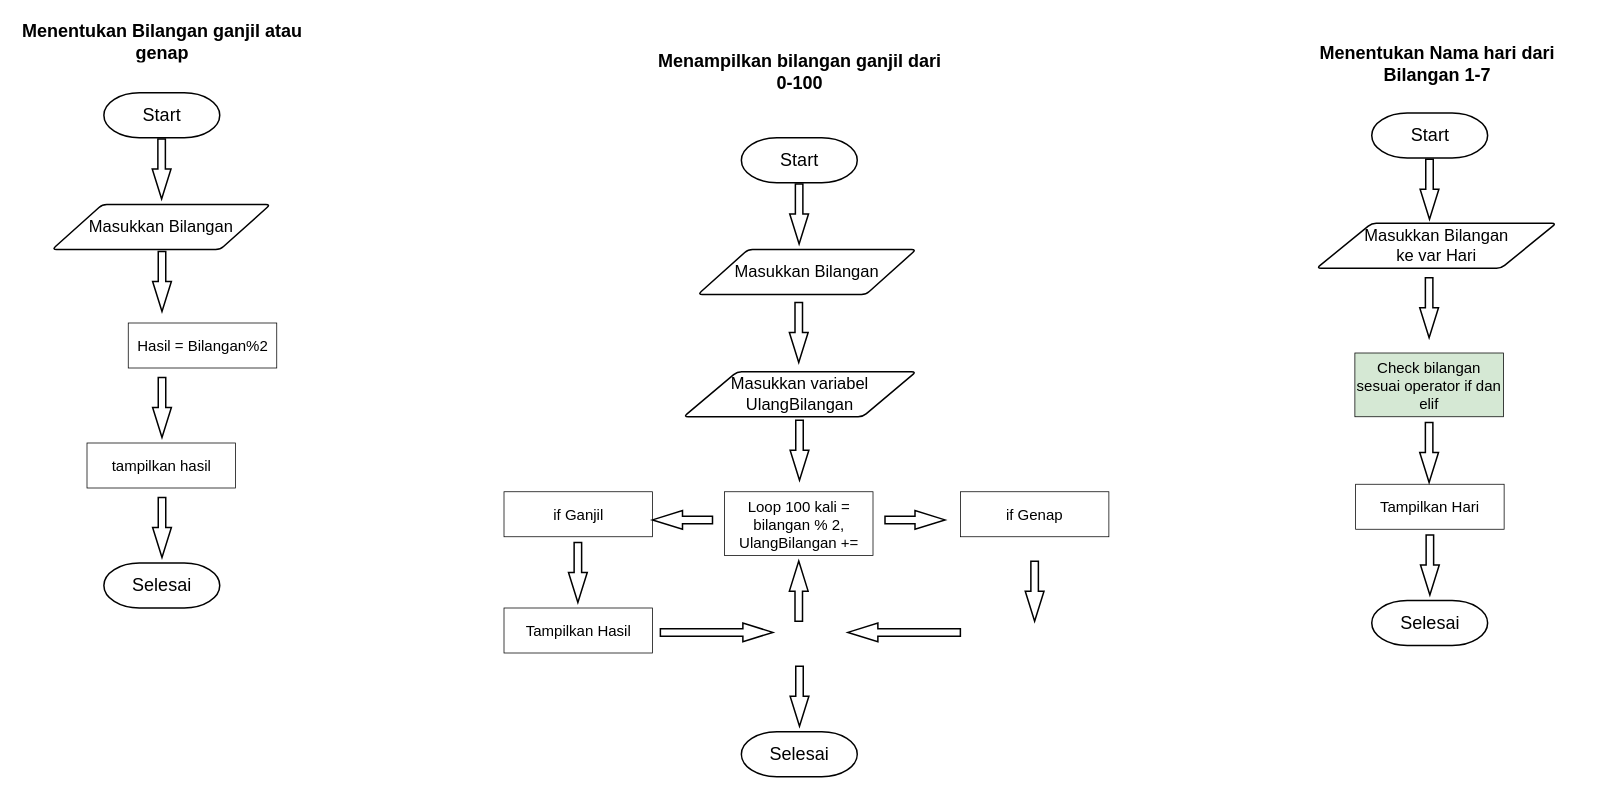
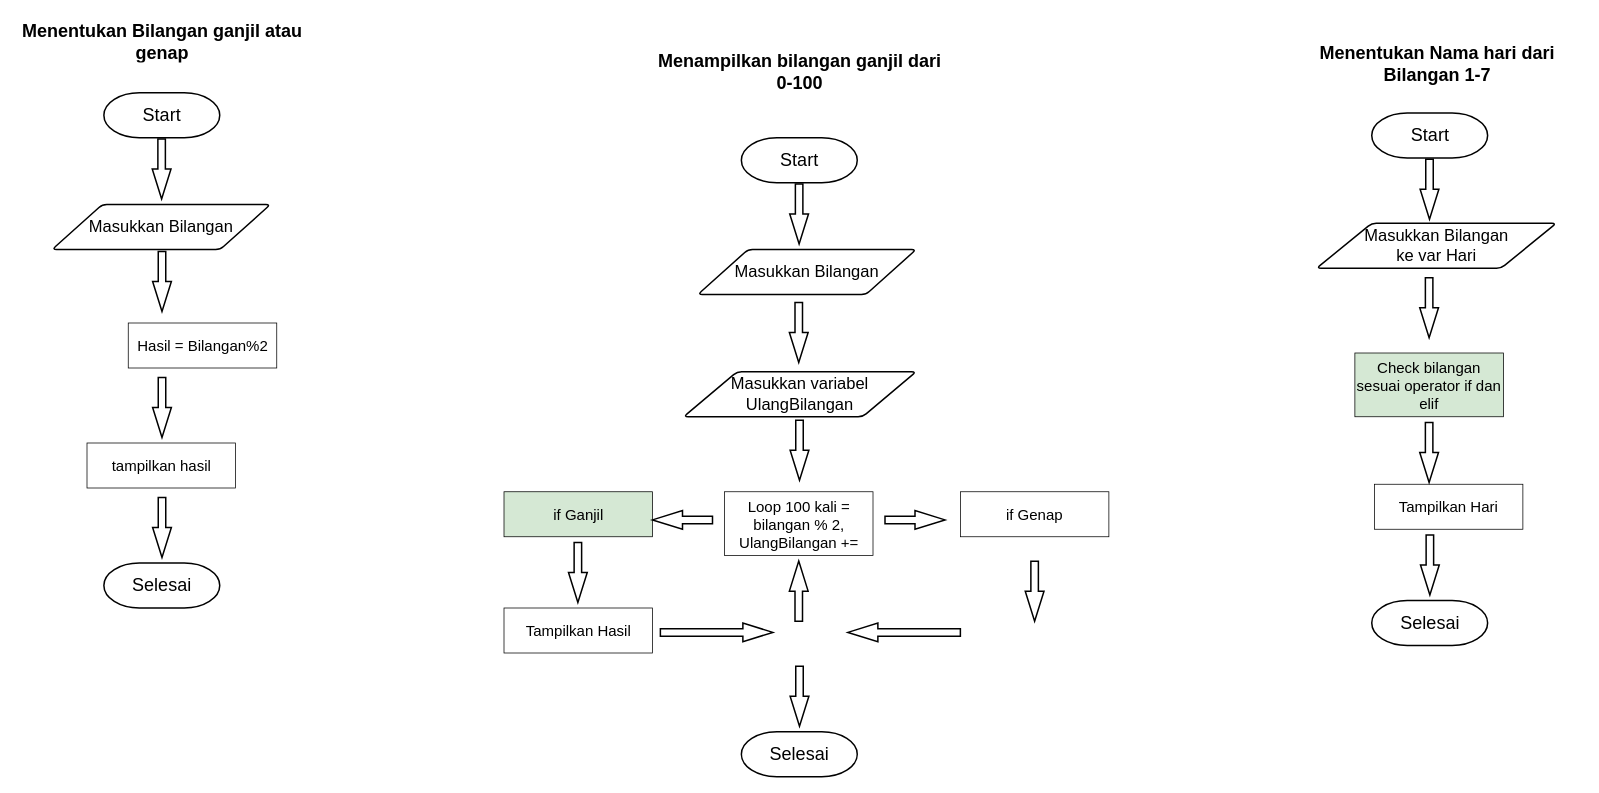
node "Tampilkan Hari": moved (1430, 507) -> (1449, 507)
node "if Ganjil": fillcolor #ffffff -> #d5e8d4
